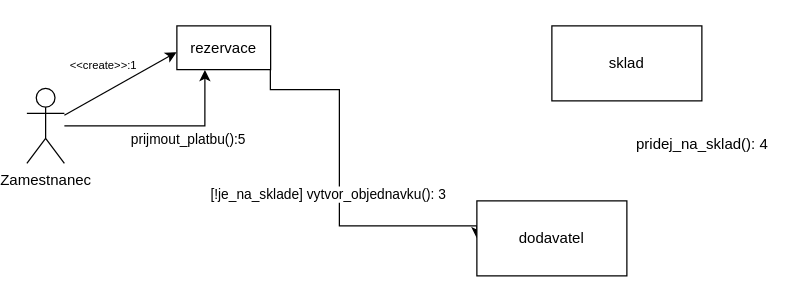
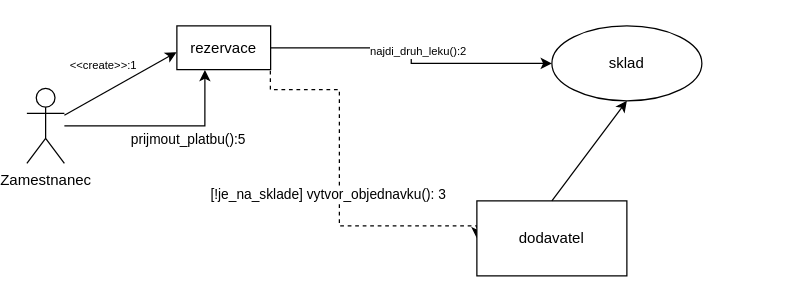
edge "rezervace" -> "sklad": added, label "najdi_druh_leku():2"
node "sklad": shape rectangle -> ellipse
edge "rezervace" -> "dodavatel": style solid -> dashed
node "pridej_na_sklad(): 4": removed
edge "dodavatel" -> "sklad": added
